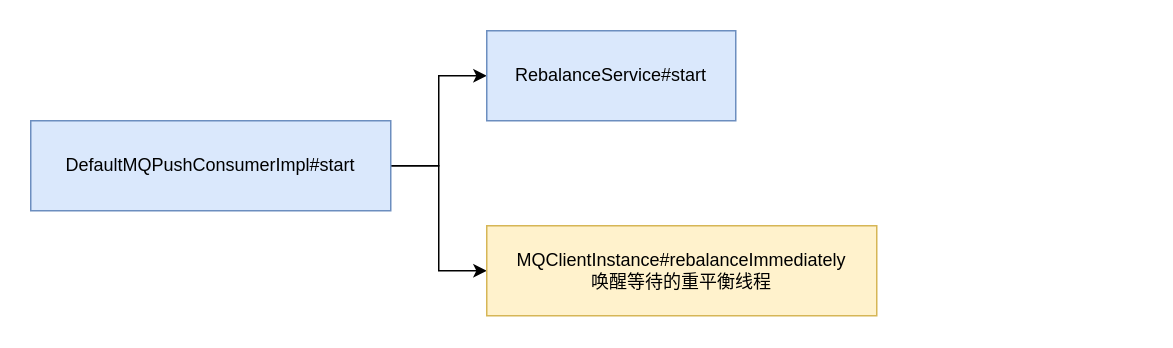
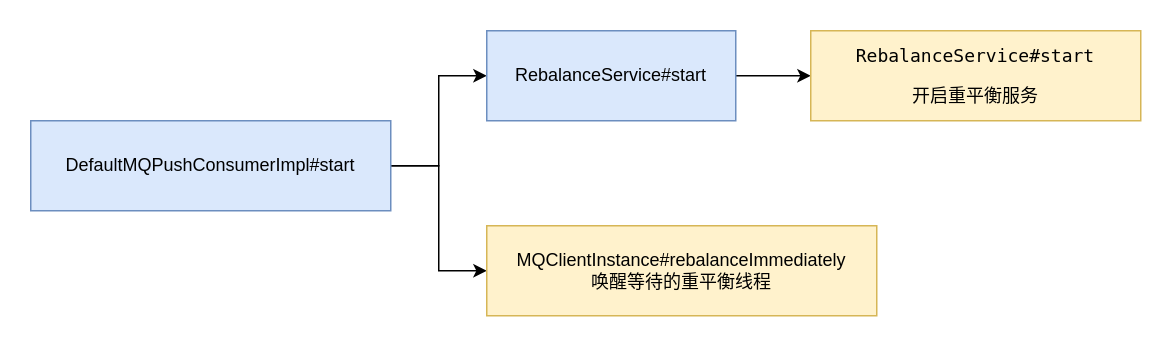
edge "RebalanceService#start" -> "RebalanceService#start开启重平衡服务": added
node "RebalanceService#start开启重平衡服务": added
